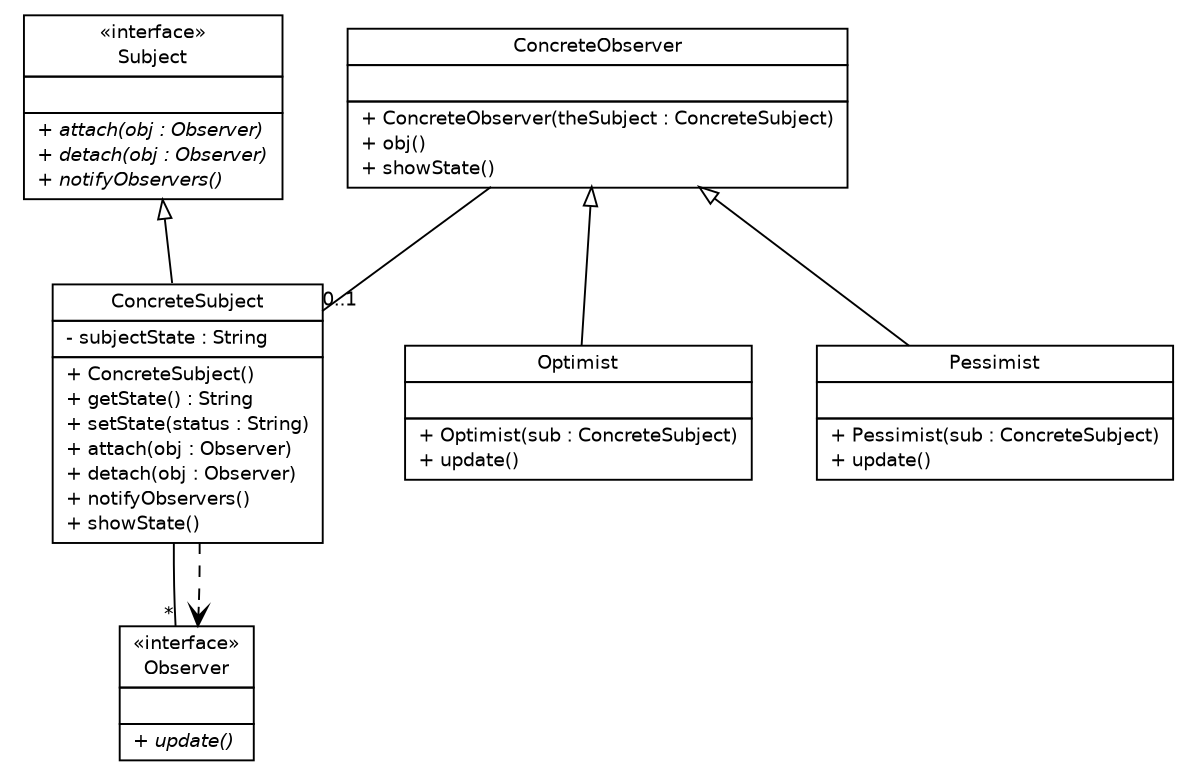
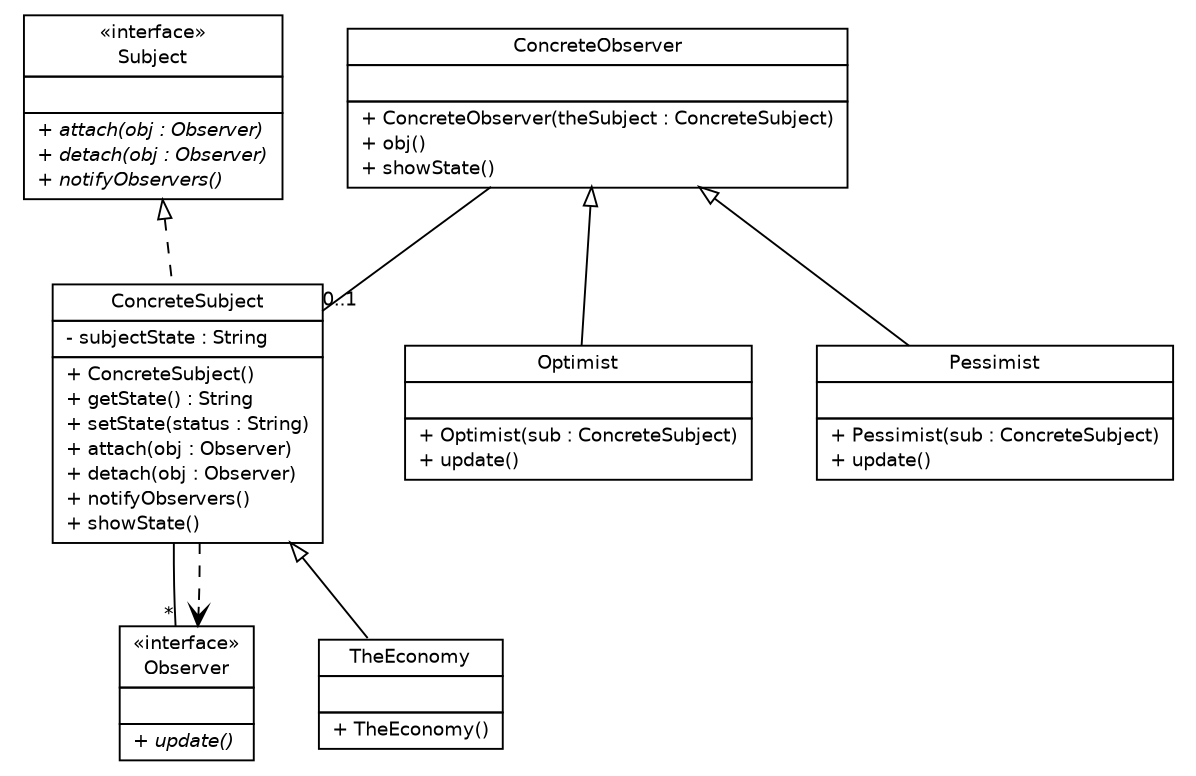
edge "ConcreteSubject" -> "Subject": style solid -> dashed
node "TheEconomy": added
